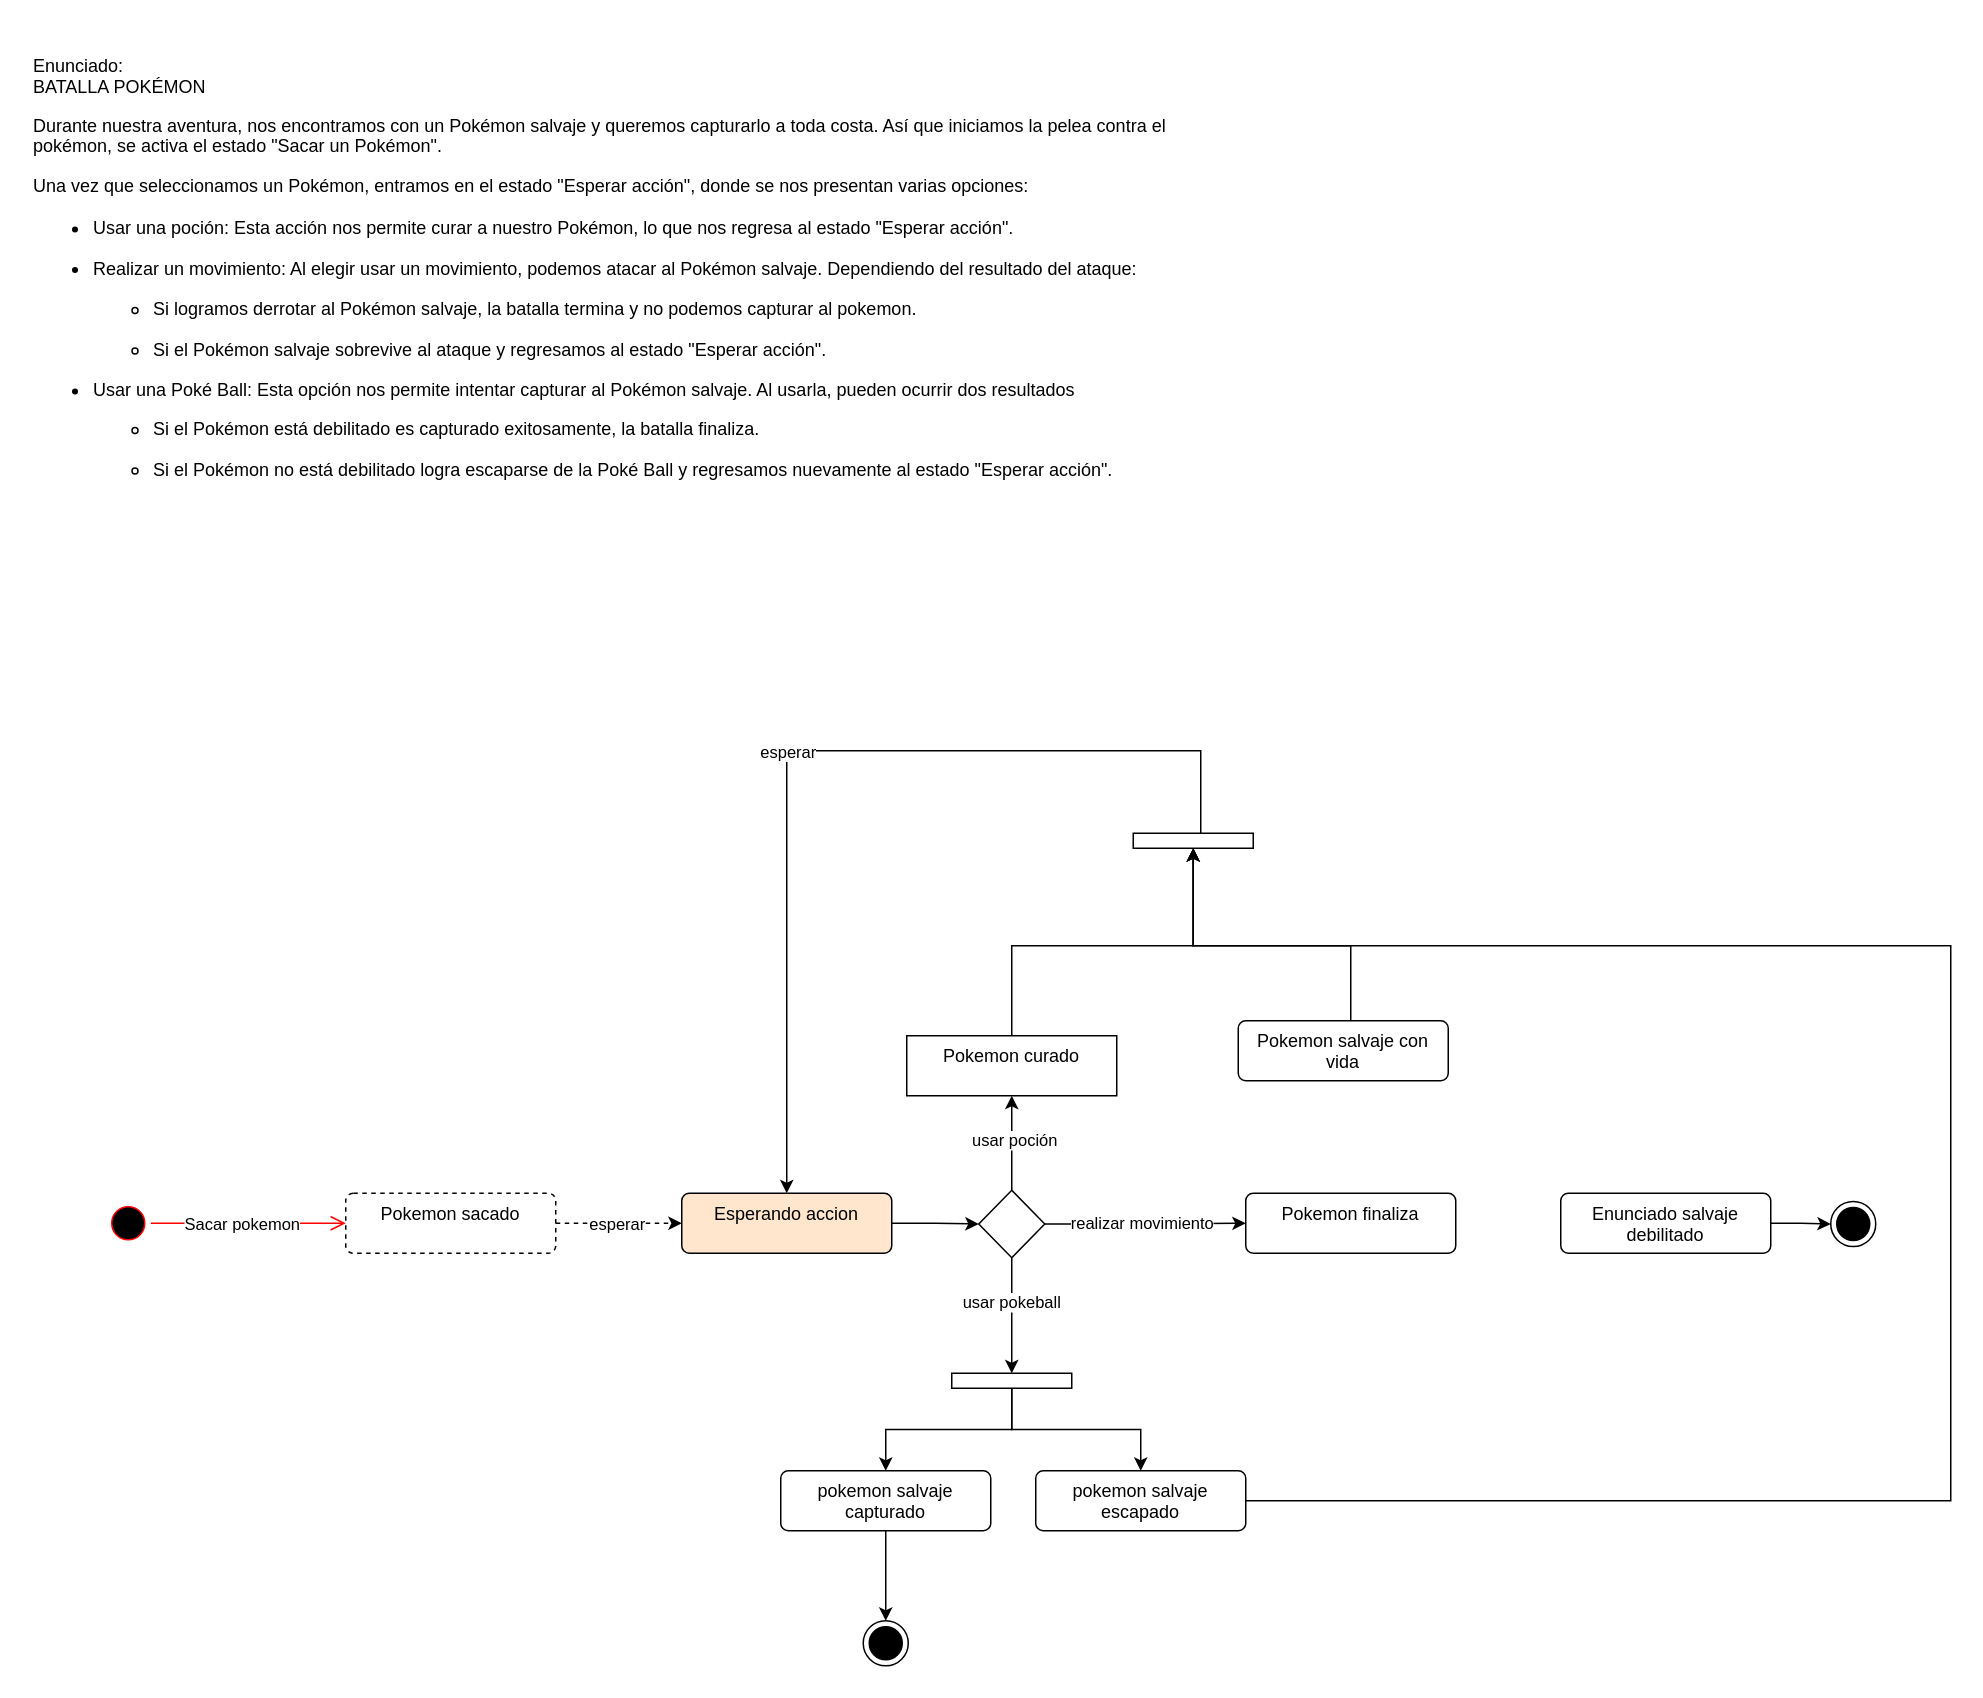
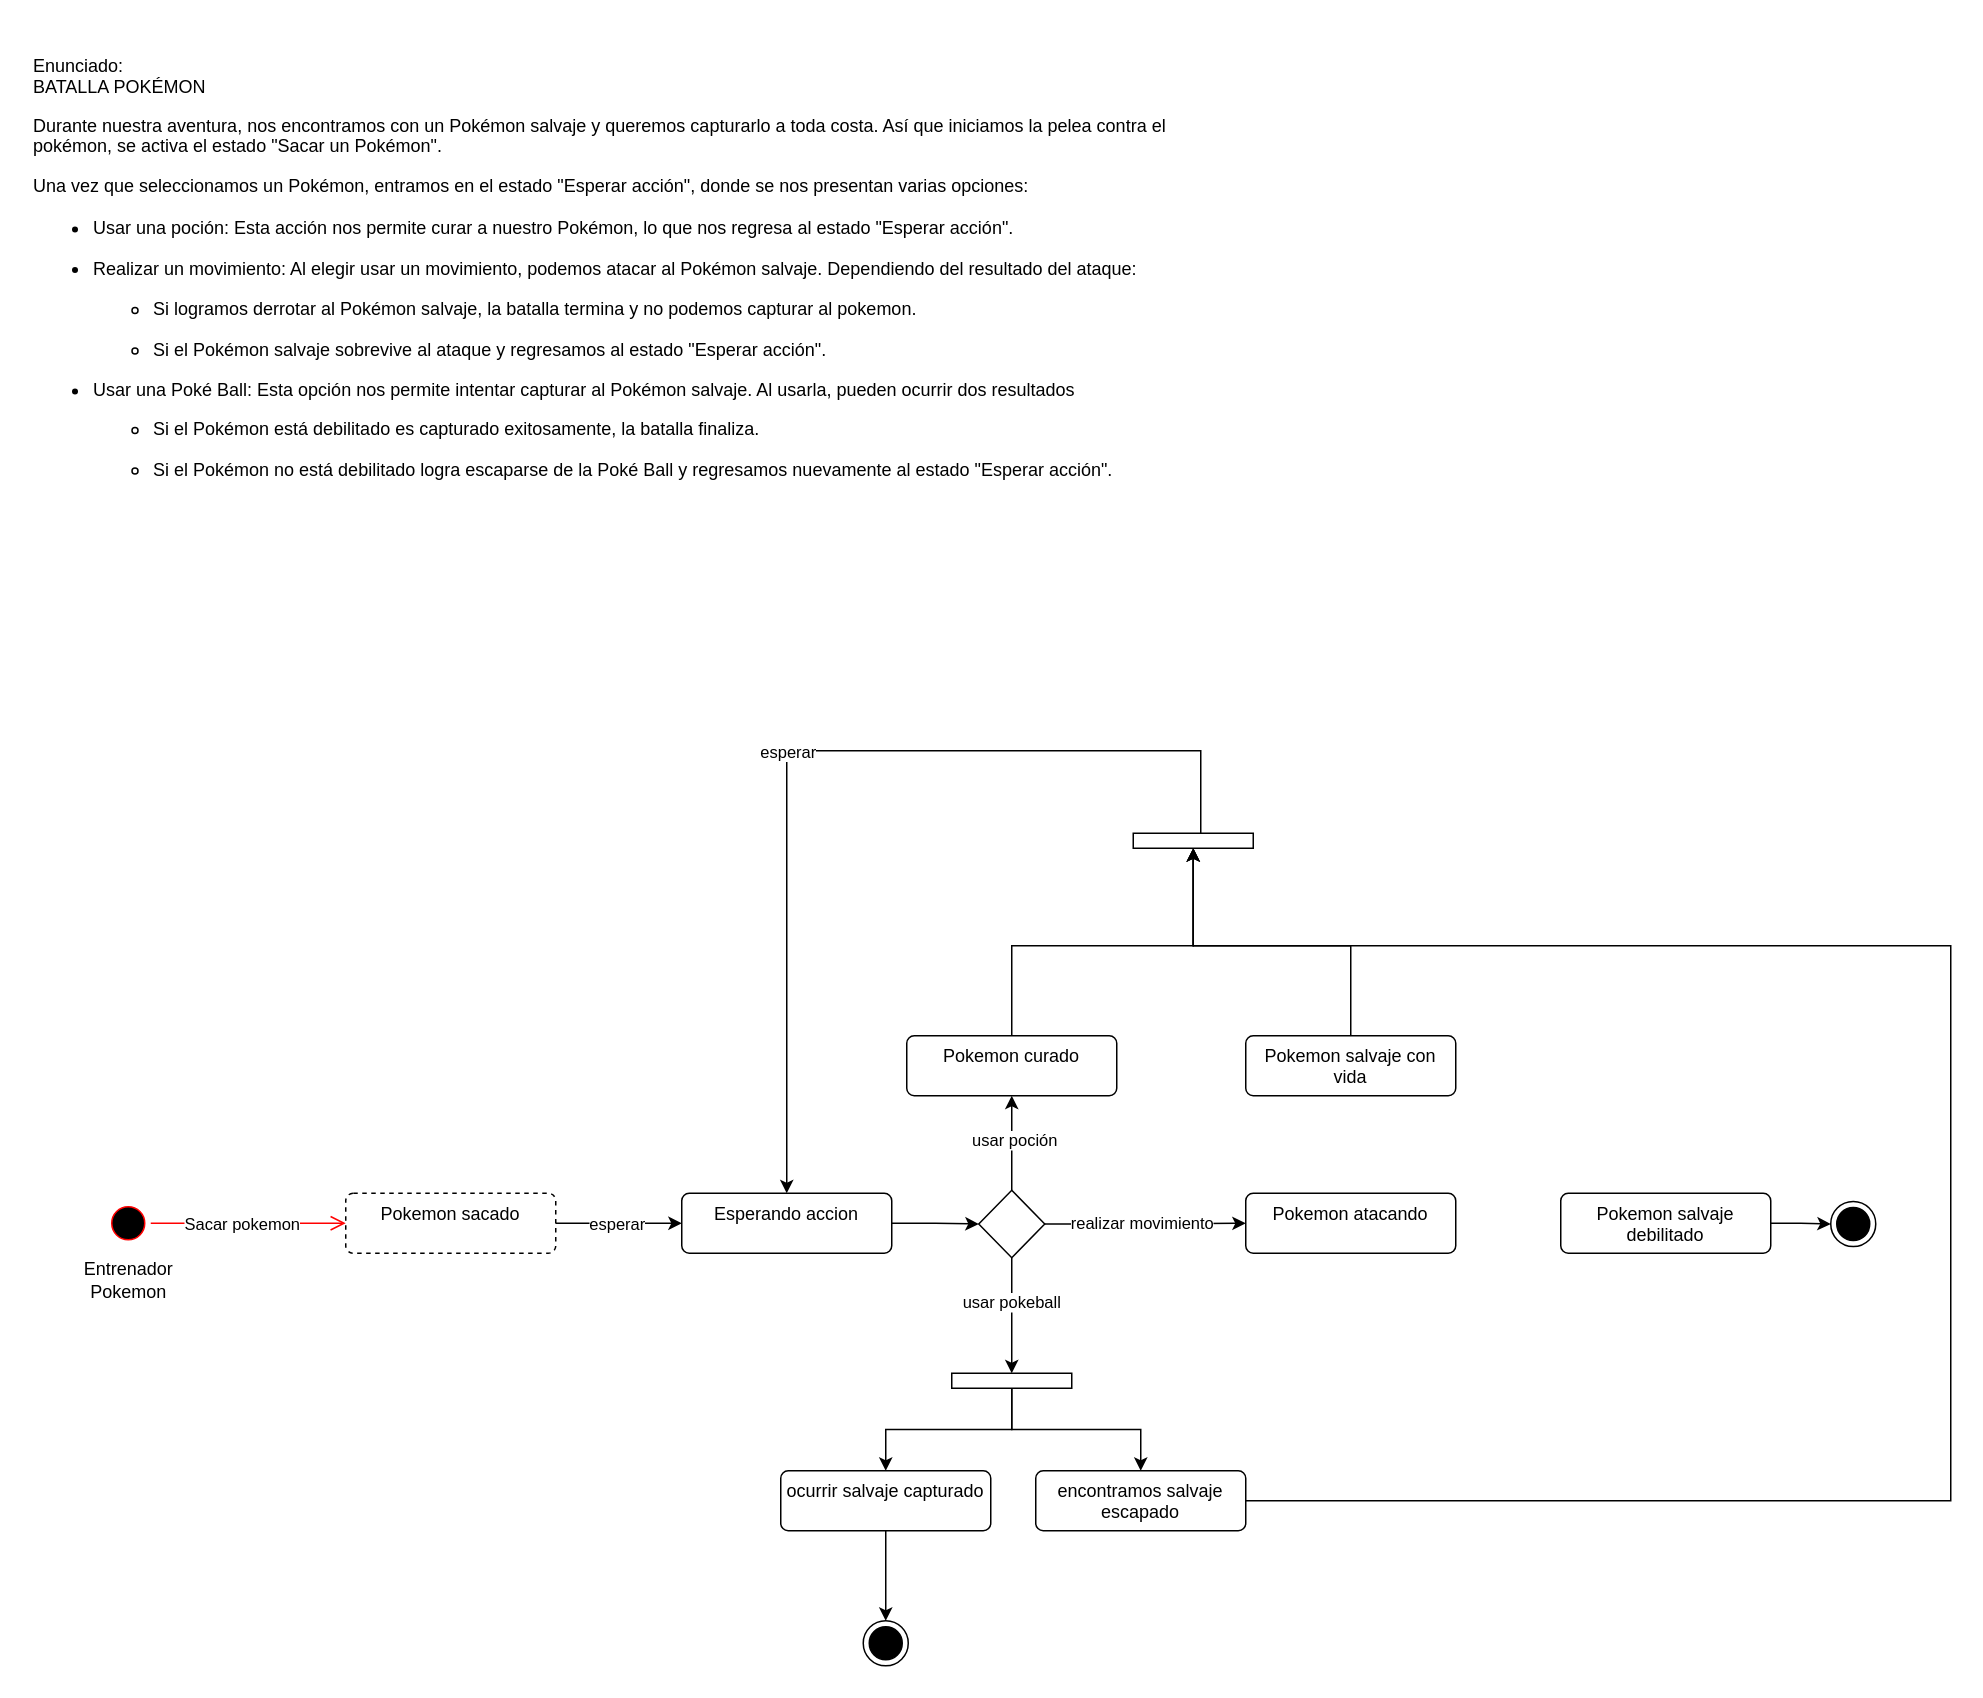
node "Pokemon salvaje con vida": moved (1343, 1051) -> (1351, 1066)
node "Pokemon curado": shape rectangle -> rounded rectangle
node "Pokemon finaliza": label "Pokemon finaliza" -> "Pokemon atacando"
edge "Pokemon sacado" -> "Esperando accion": style dashed -> solid
node "Esperando accion": fillcolor #ffe6cc -> #ffffff
node "Enunciado salvaje debilitado": label "Enunciado salvaje debilitado" -> "Pokemon salvaje debilitado"
node "Entrenador Pokemon": added
node "pokemon salvaje capturado": label "pokemon salvaje capturado" -> "ocurrir salvaje capturado"
node "pokemon salvaje escapado": label "pokemon salvaje escapado" -> "encontramos salvaje escapado"
